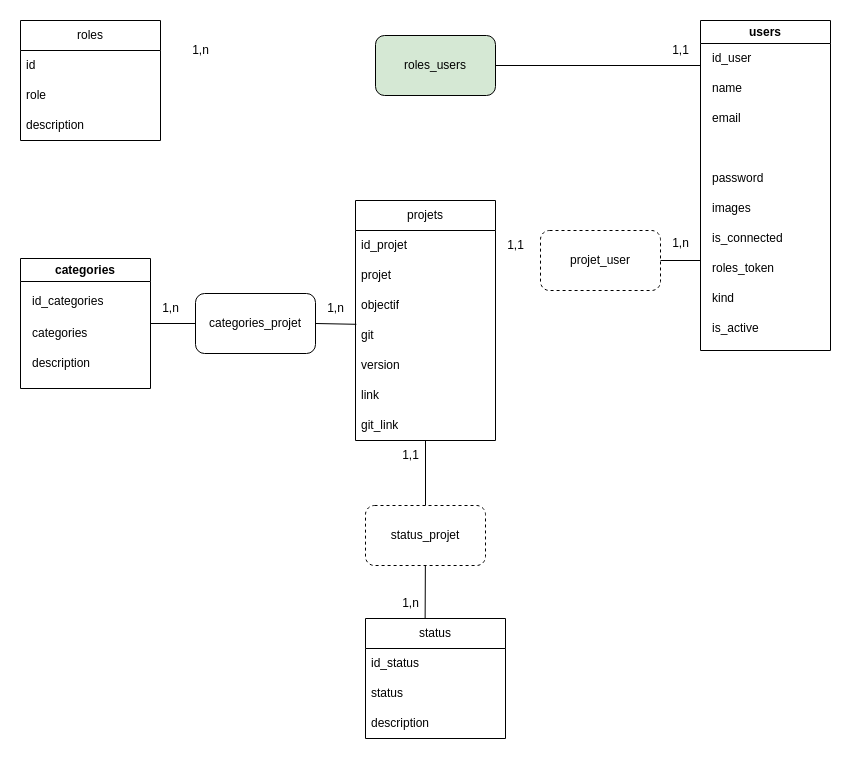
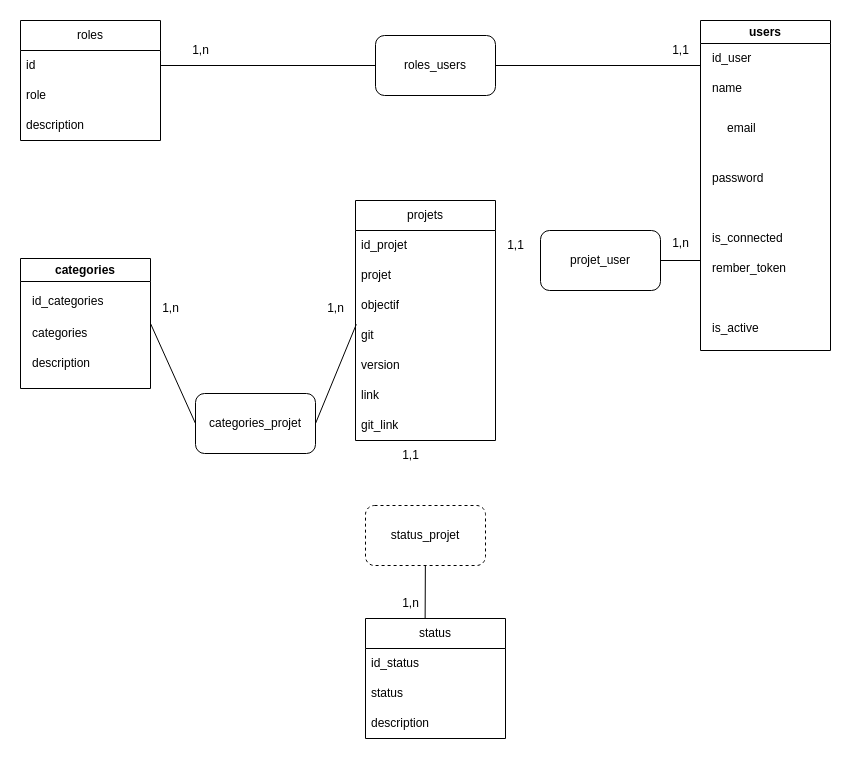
edge "id" -- "roles_users": added
node "roles_users": fillcolor #d5e8d4 -> #ffffff
node "email": moved (736, 119) -> (751, 129)
node "images": removed
node "projet_user": style dashed -> solid
node "roles_token": label "roles_token" -> "rember_token"
node "kind": removed
node "categories_projet": moved (256, 324) -> (256, 424)
edge "git_link" -- "status_projet": removed
